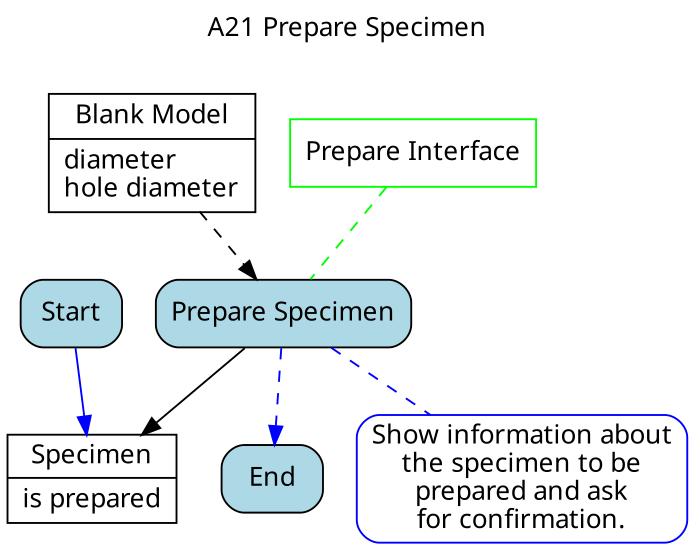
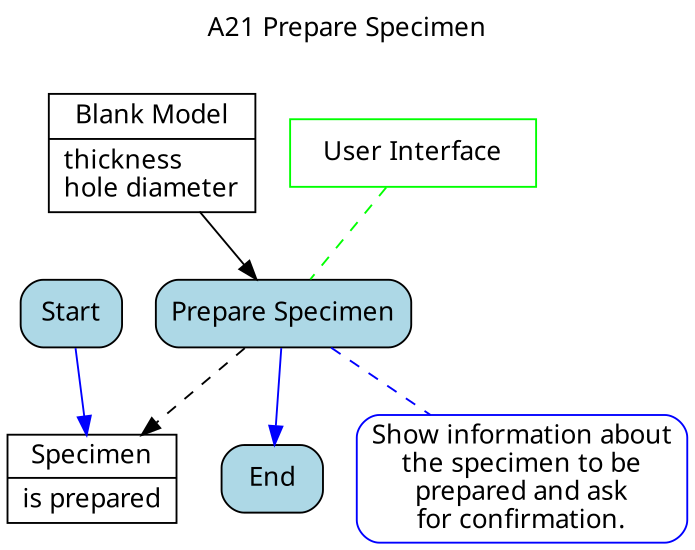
node "Prepare Interface": label "Prepare Interface" -> "User Interface"
node "Blank Model": text "diameter" -> "thickness"
edge "Blank Model" -> "Prepare Specimen": style dashed -> solid
edge "Prepare Specimen" -> "Specimen": style solid -> dashed
edge "Prepare Specimen" -> "End": style dashed -> solid
